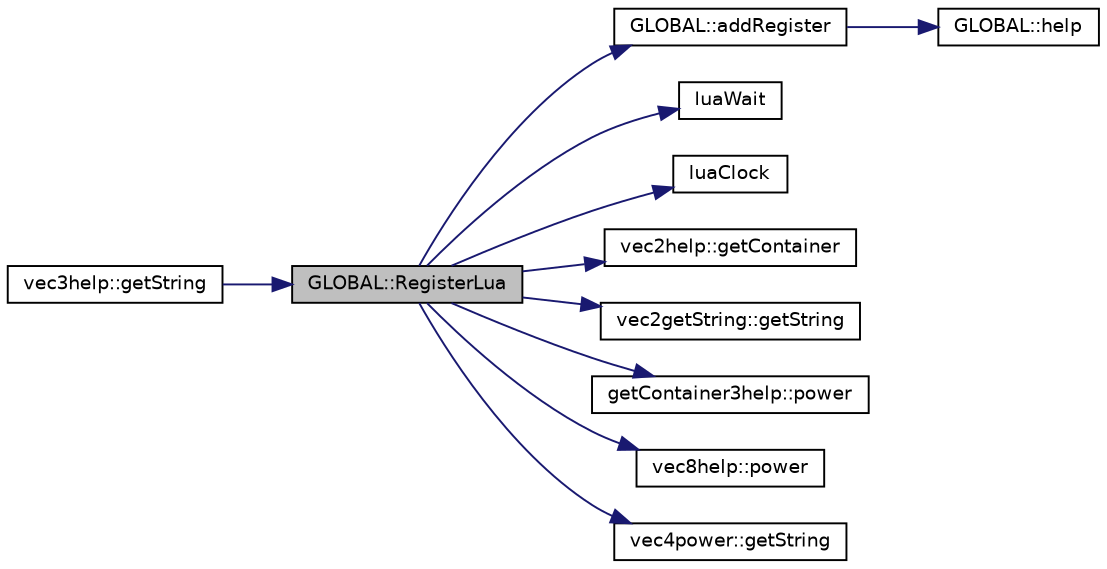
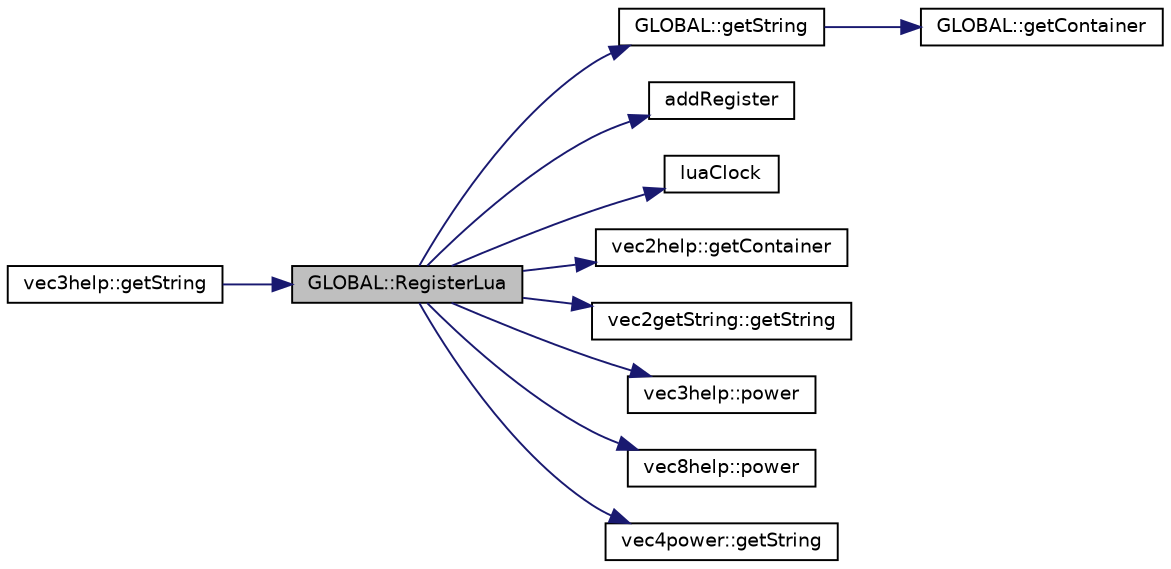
node "GLOBAL::addRegister": label "GLOBAL::addRegister" -> "GLOBAL::getString"
node "GLOBAL::help": label "GLOBAL::help" -> "GLOBAL::getContainer"
node "luaWait": label "luaWait" -> "addRegister"
node "getContainer3help::power": label "getContainer3help::power" -> "vec3help::power"
